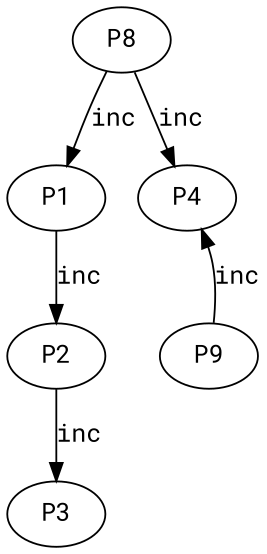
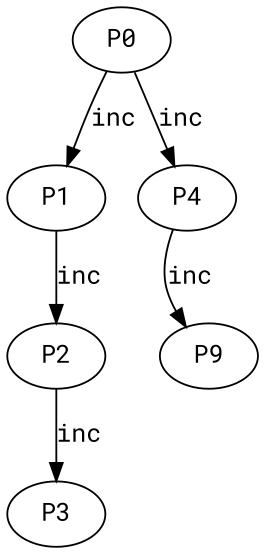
node "P8": label "P8" -> "P0"
edge "P9" -> "P4": reversed
